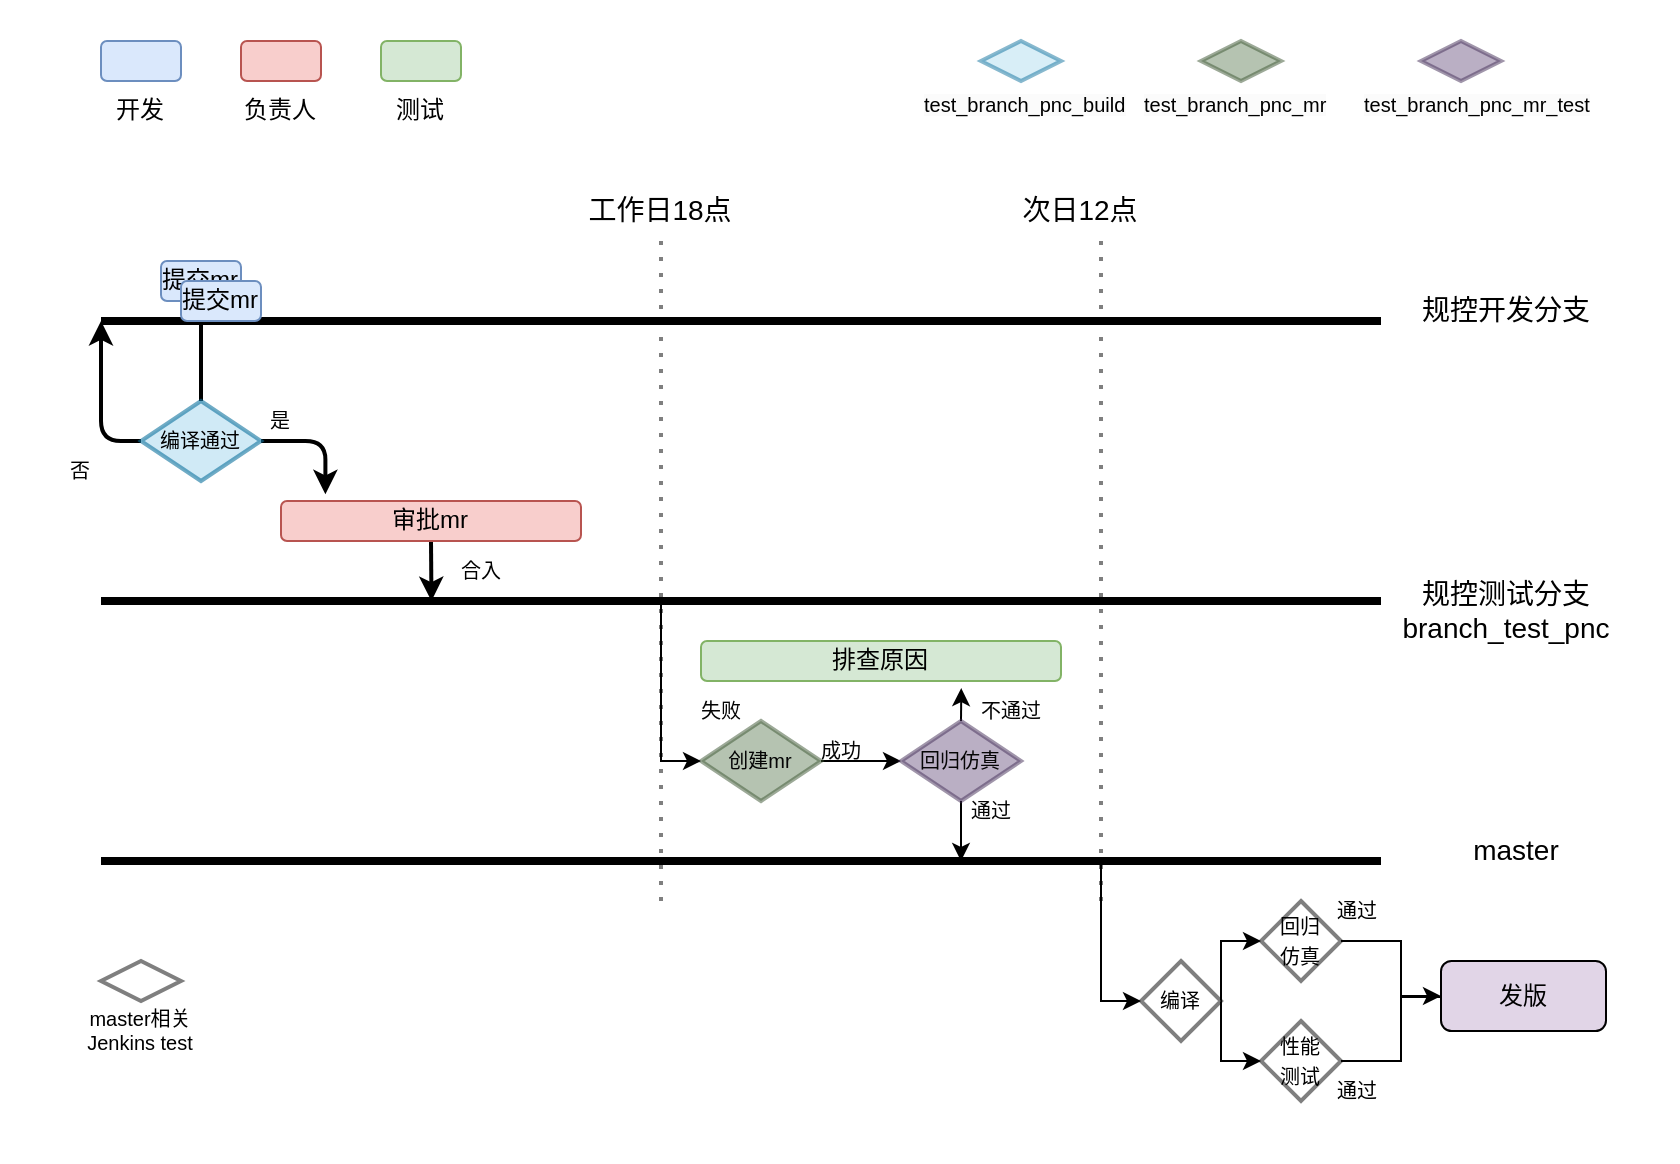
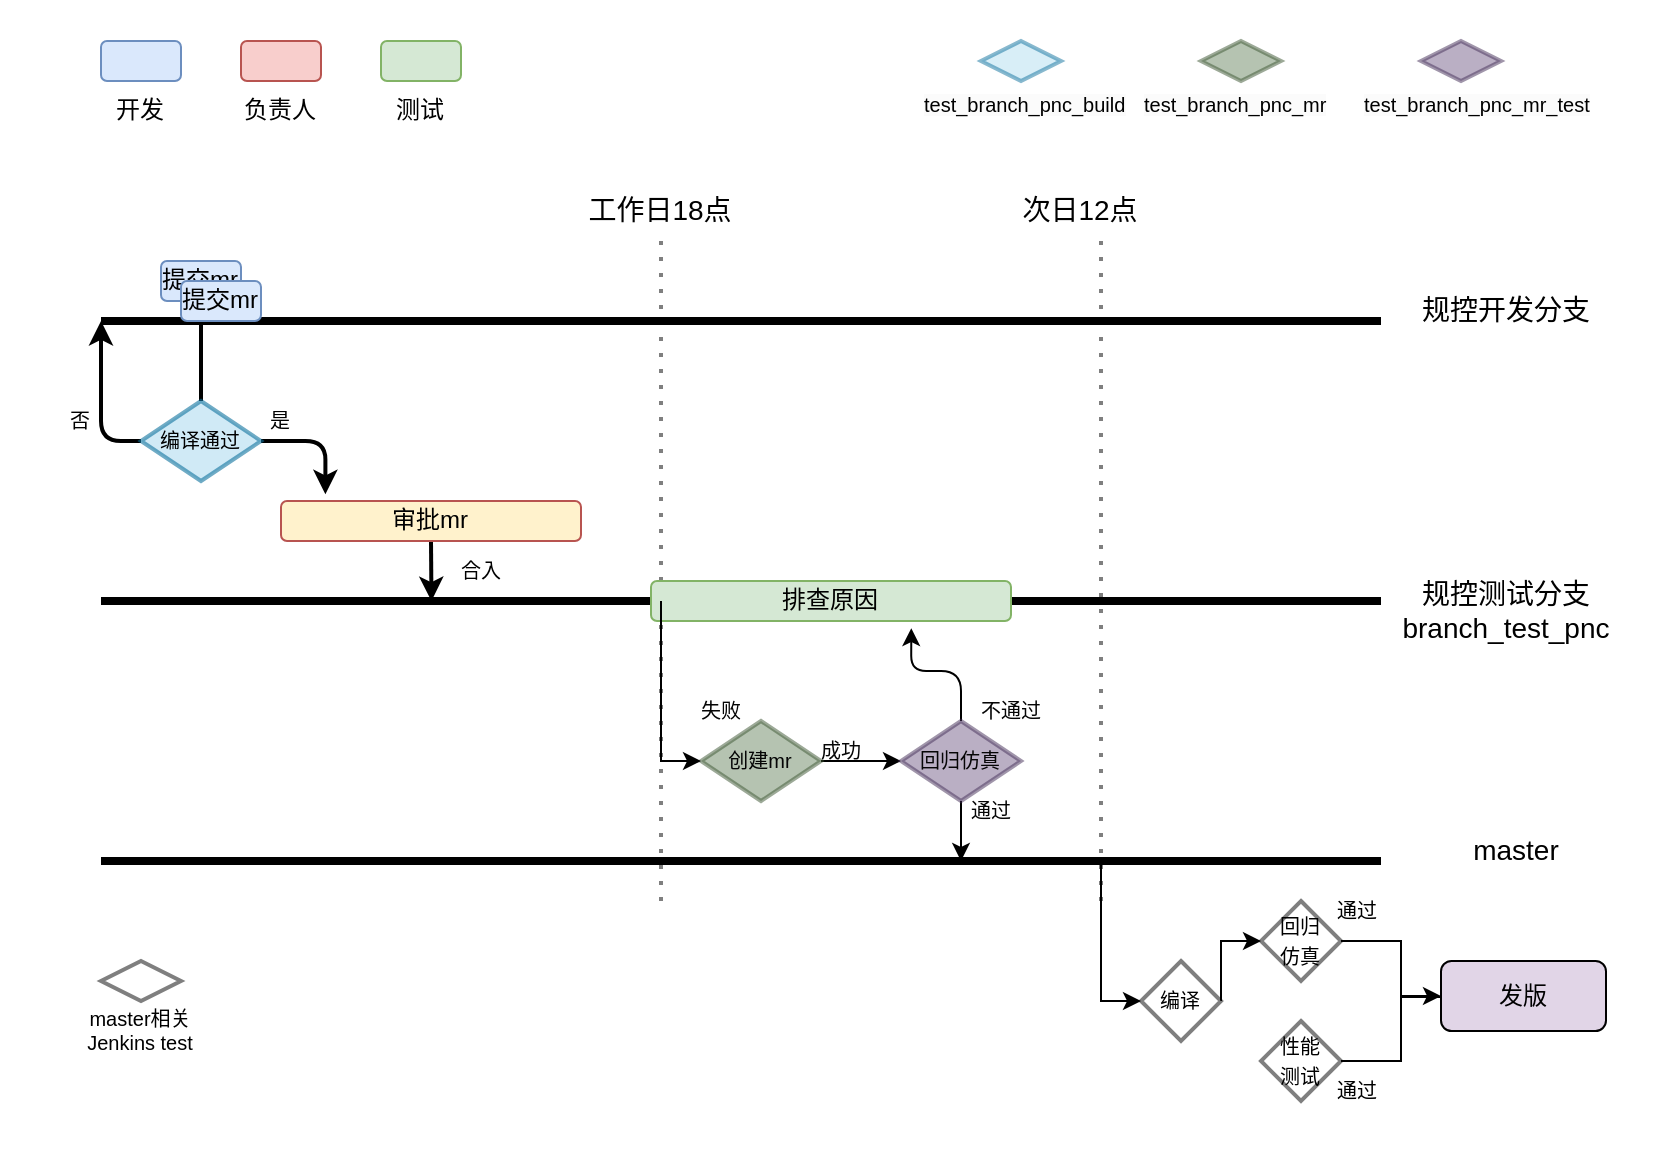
node "否": moved (81, 471) -> (81, 421)
node "审批mr": fillcolor #f8cecc -> #fff2cc
node "排查原因": moved (881, 661) -> (831, 601)
edge "编译" -> "性能 测试": removed
